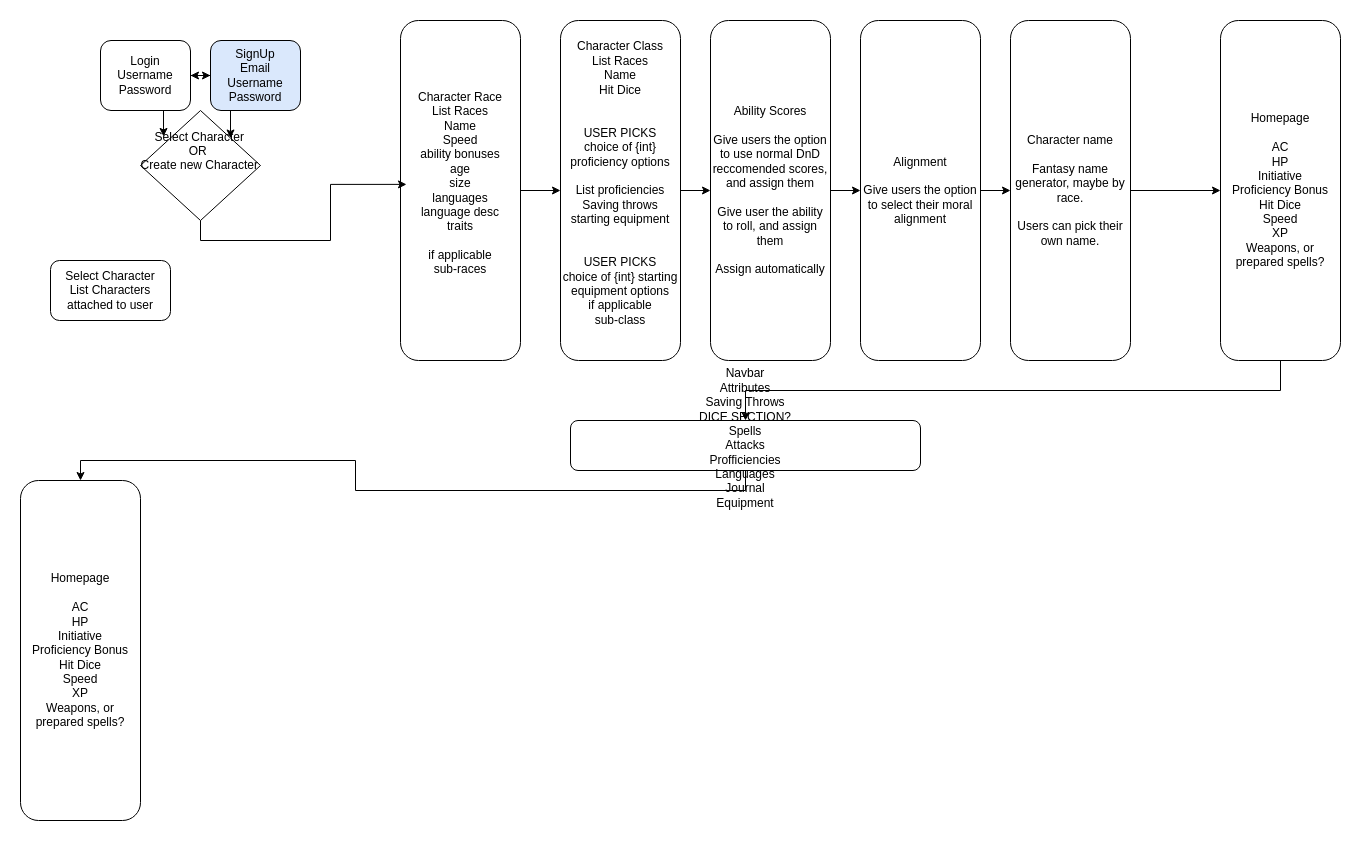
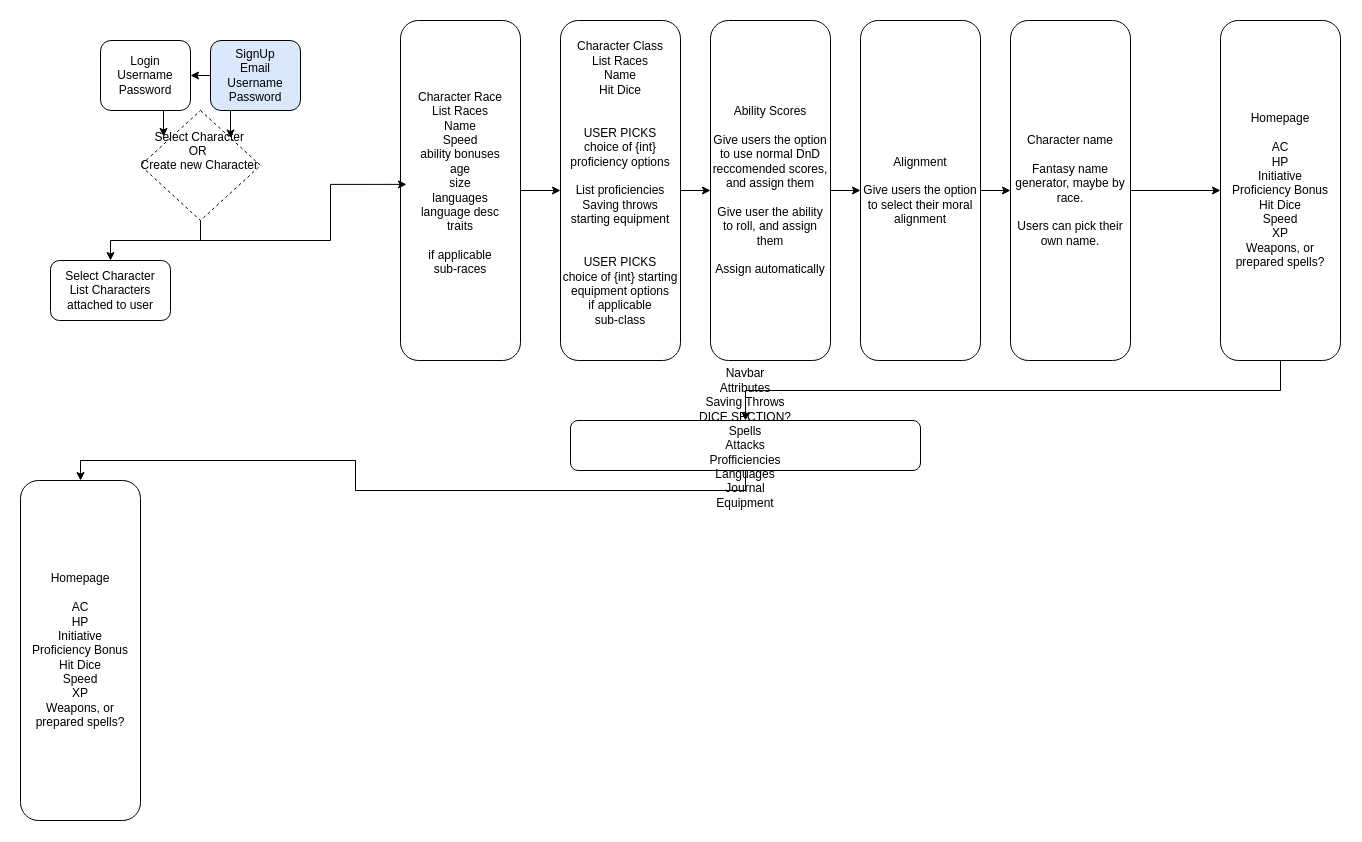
edge "Login Username Password" -> "SignUp Email Username Password": removed
node "Select Character OR Create new Character": style solid -> dashed
edge "Select Character OR Create new Character" -> "Select Character List Characters attached to user": added
